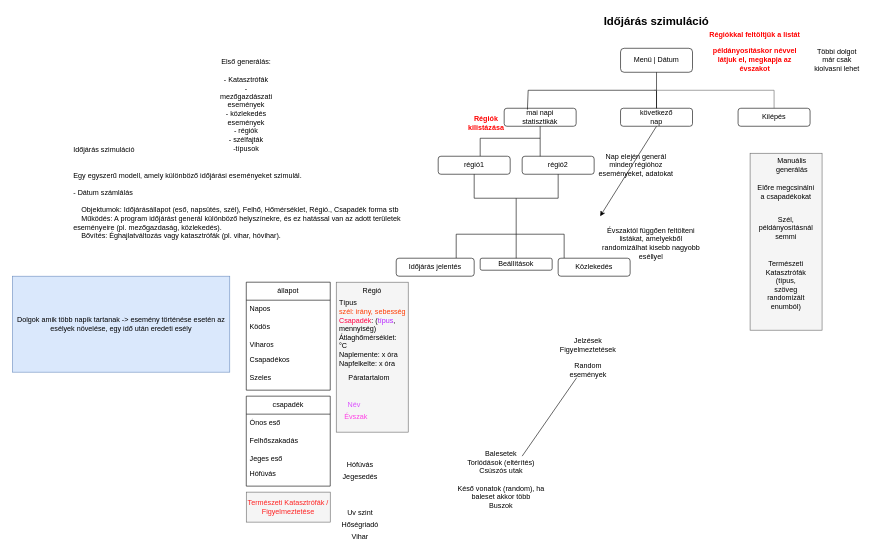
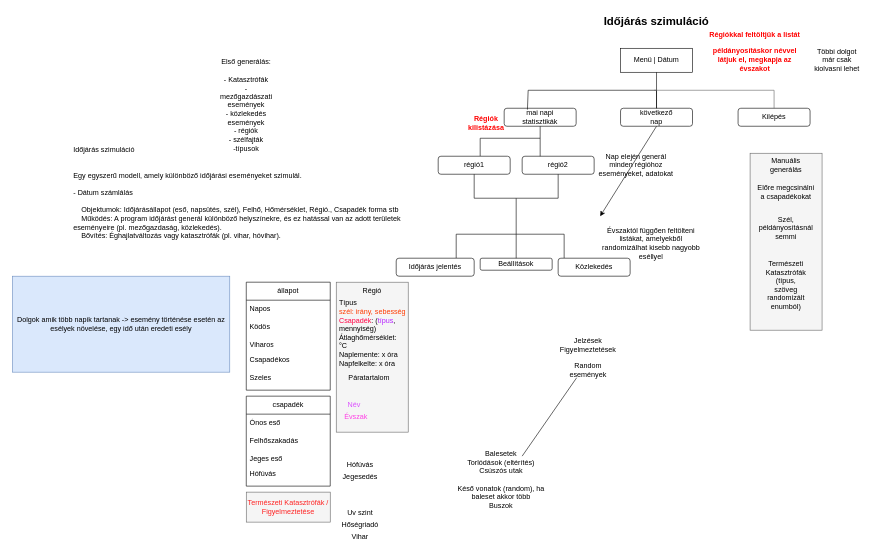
node "Menü | Dátum": shape rounded rectangle -> rectangle
node "Manuális generálás": moved (792, 165) -> (786, 165)
